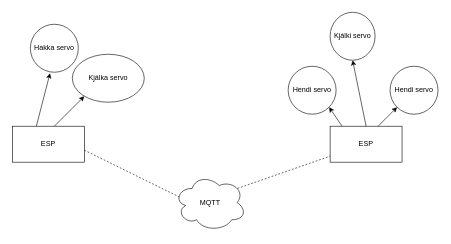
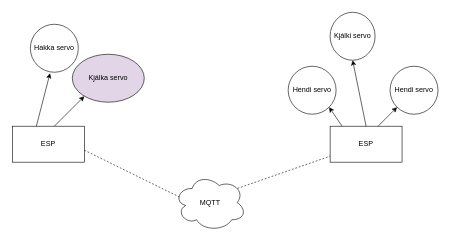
node "Kjálka servo": fillcolor #ffffff -> #e1d5e7
